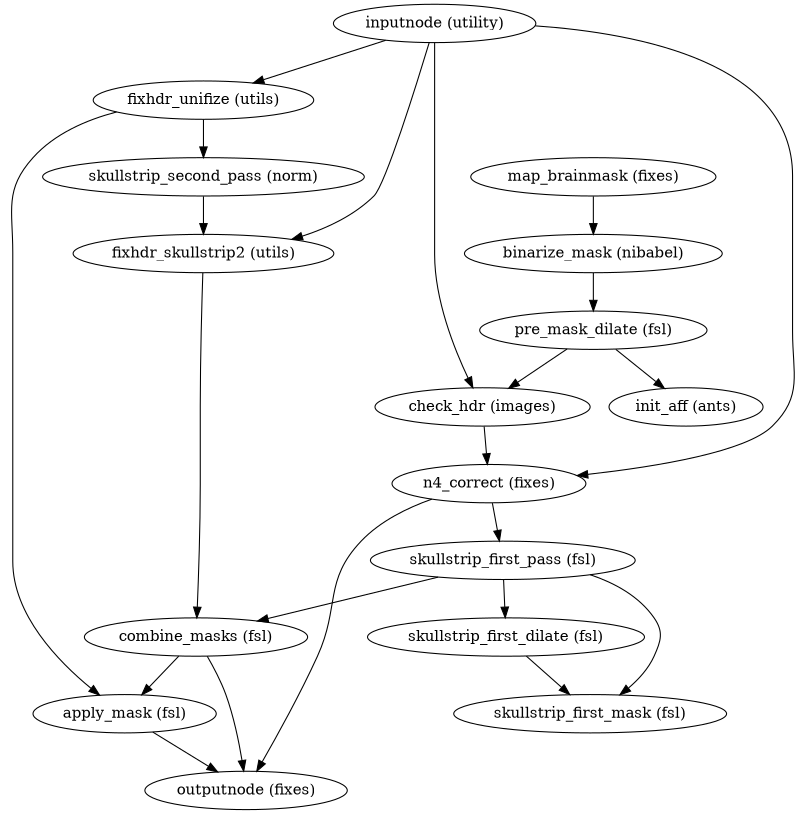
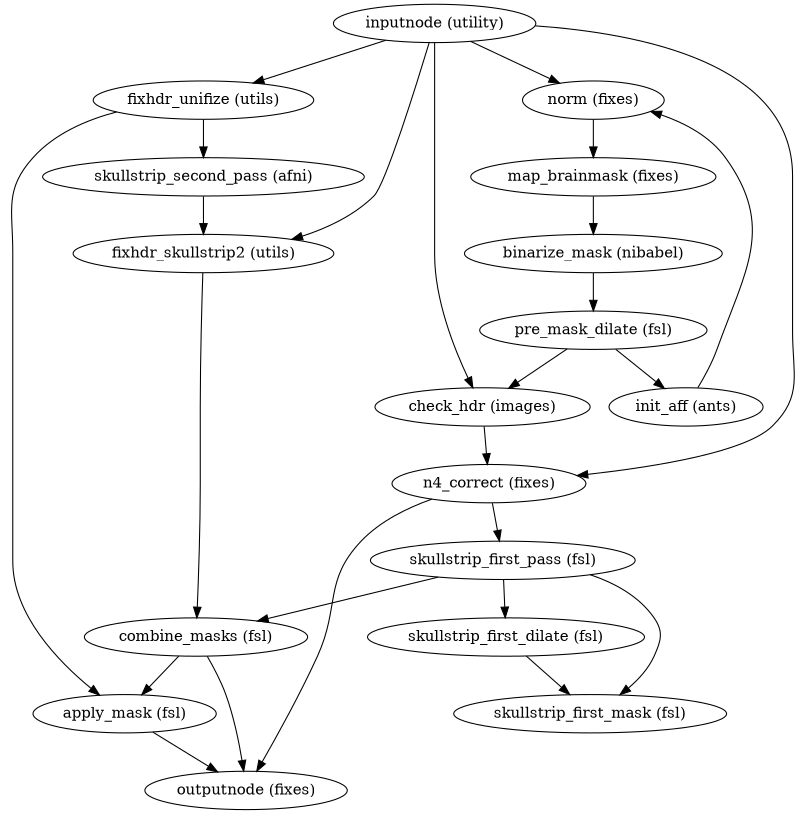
node "norm (fixes)": added
node "skullstrip_second_pass (norm)": label "skullstrip_second_pass (norm)" -> "skullstrip_second_pass (afni)"
